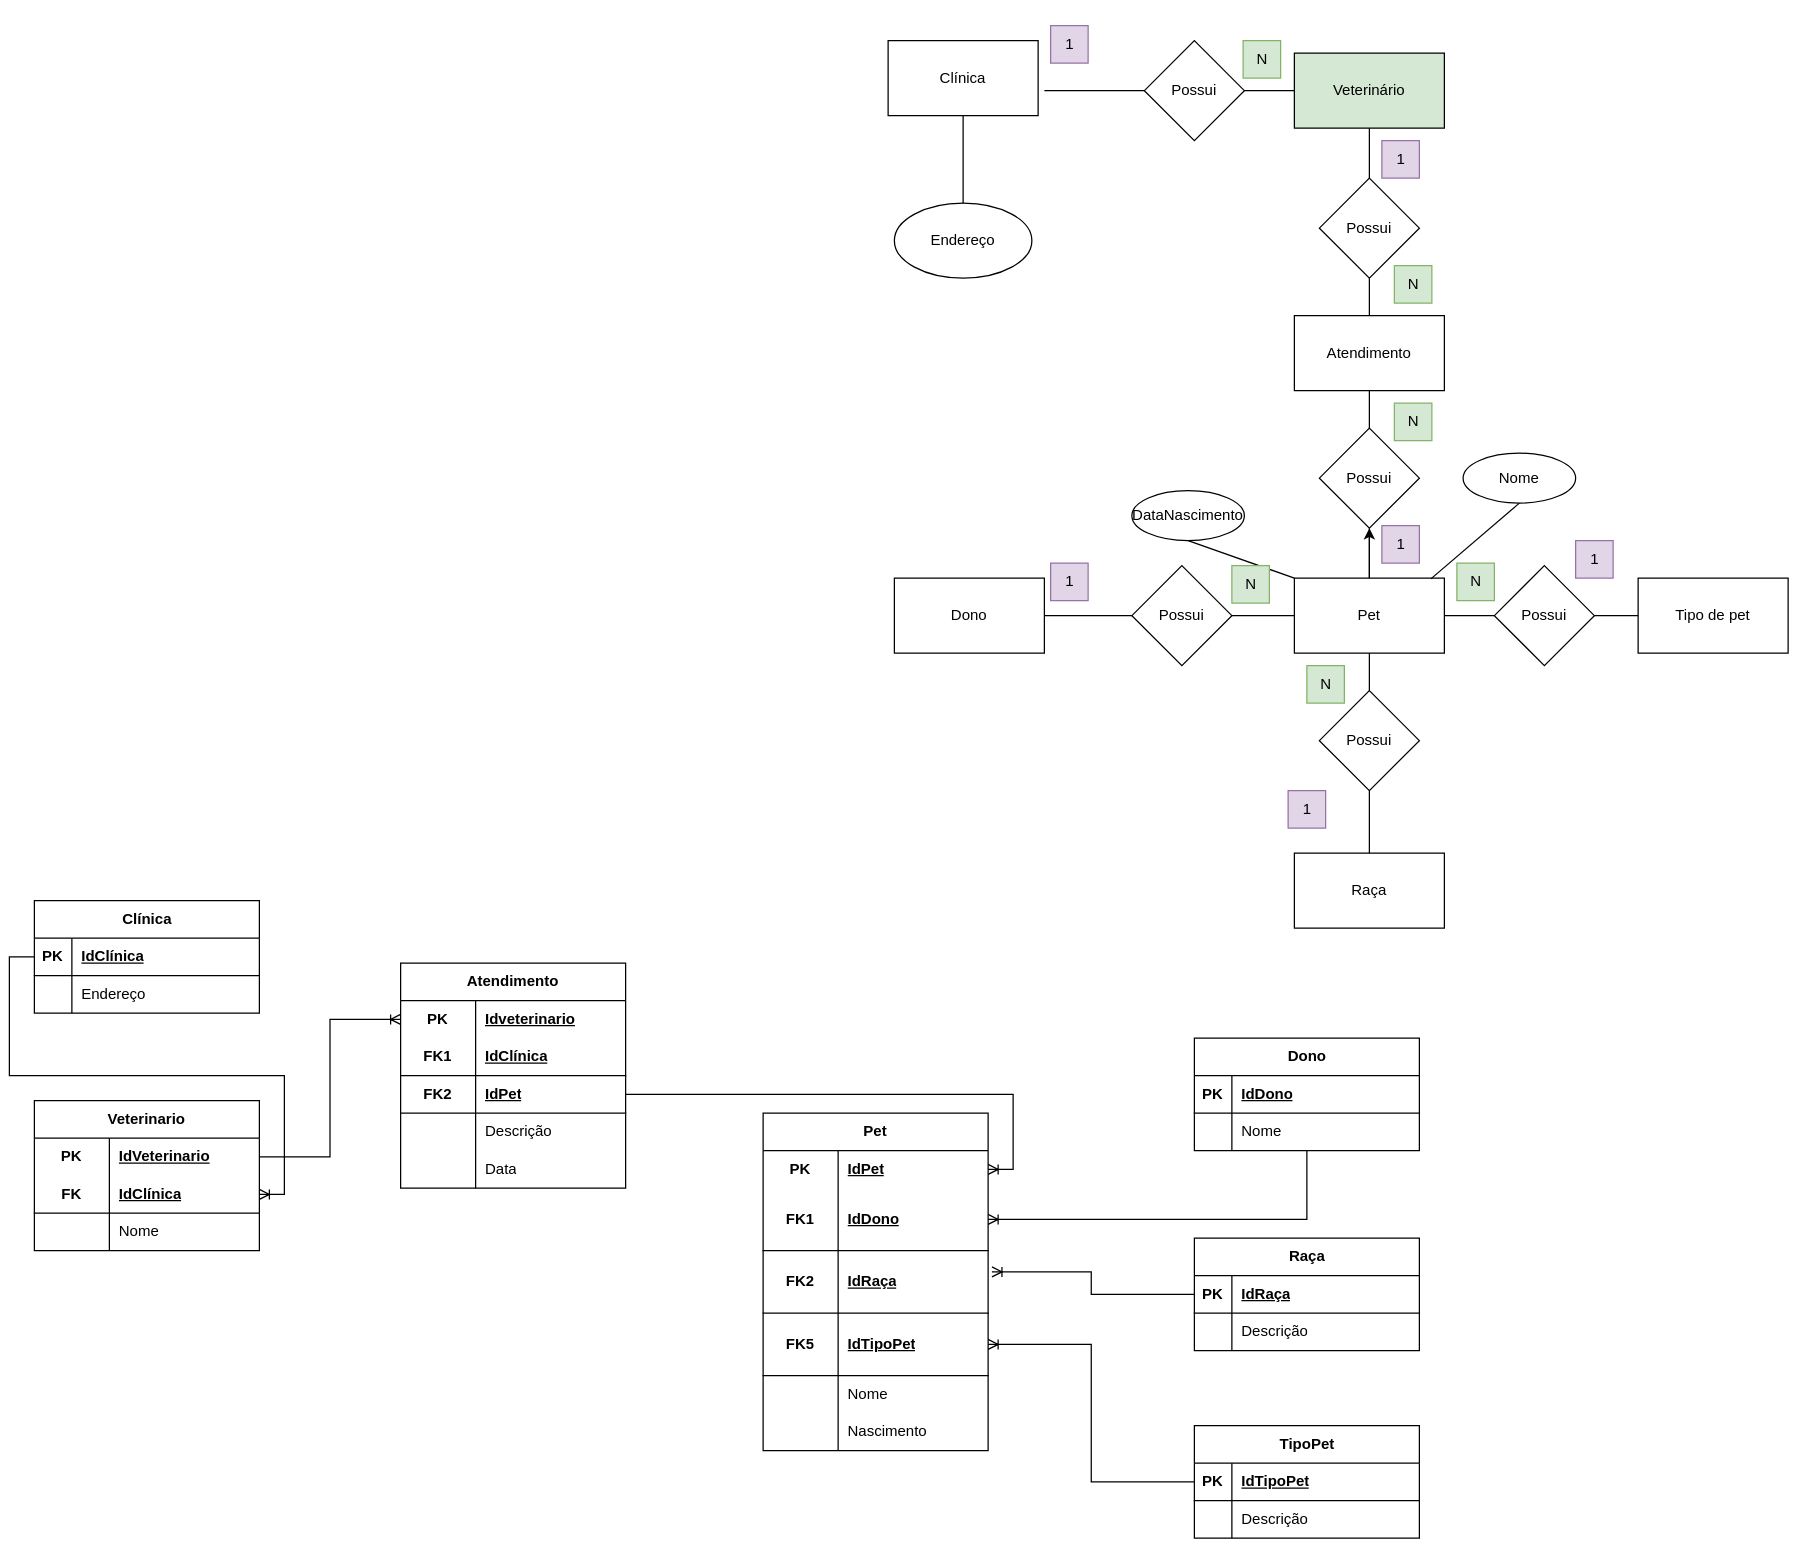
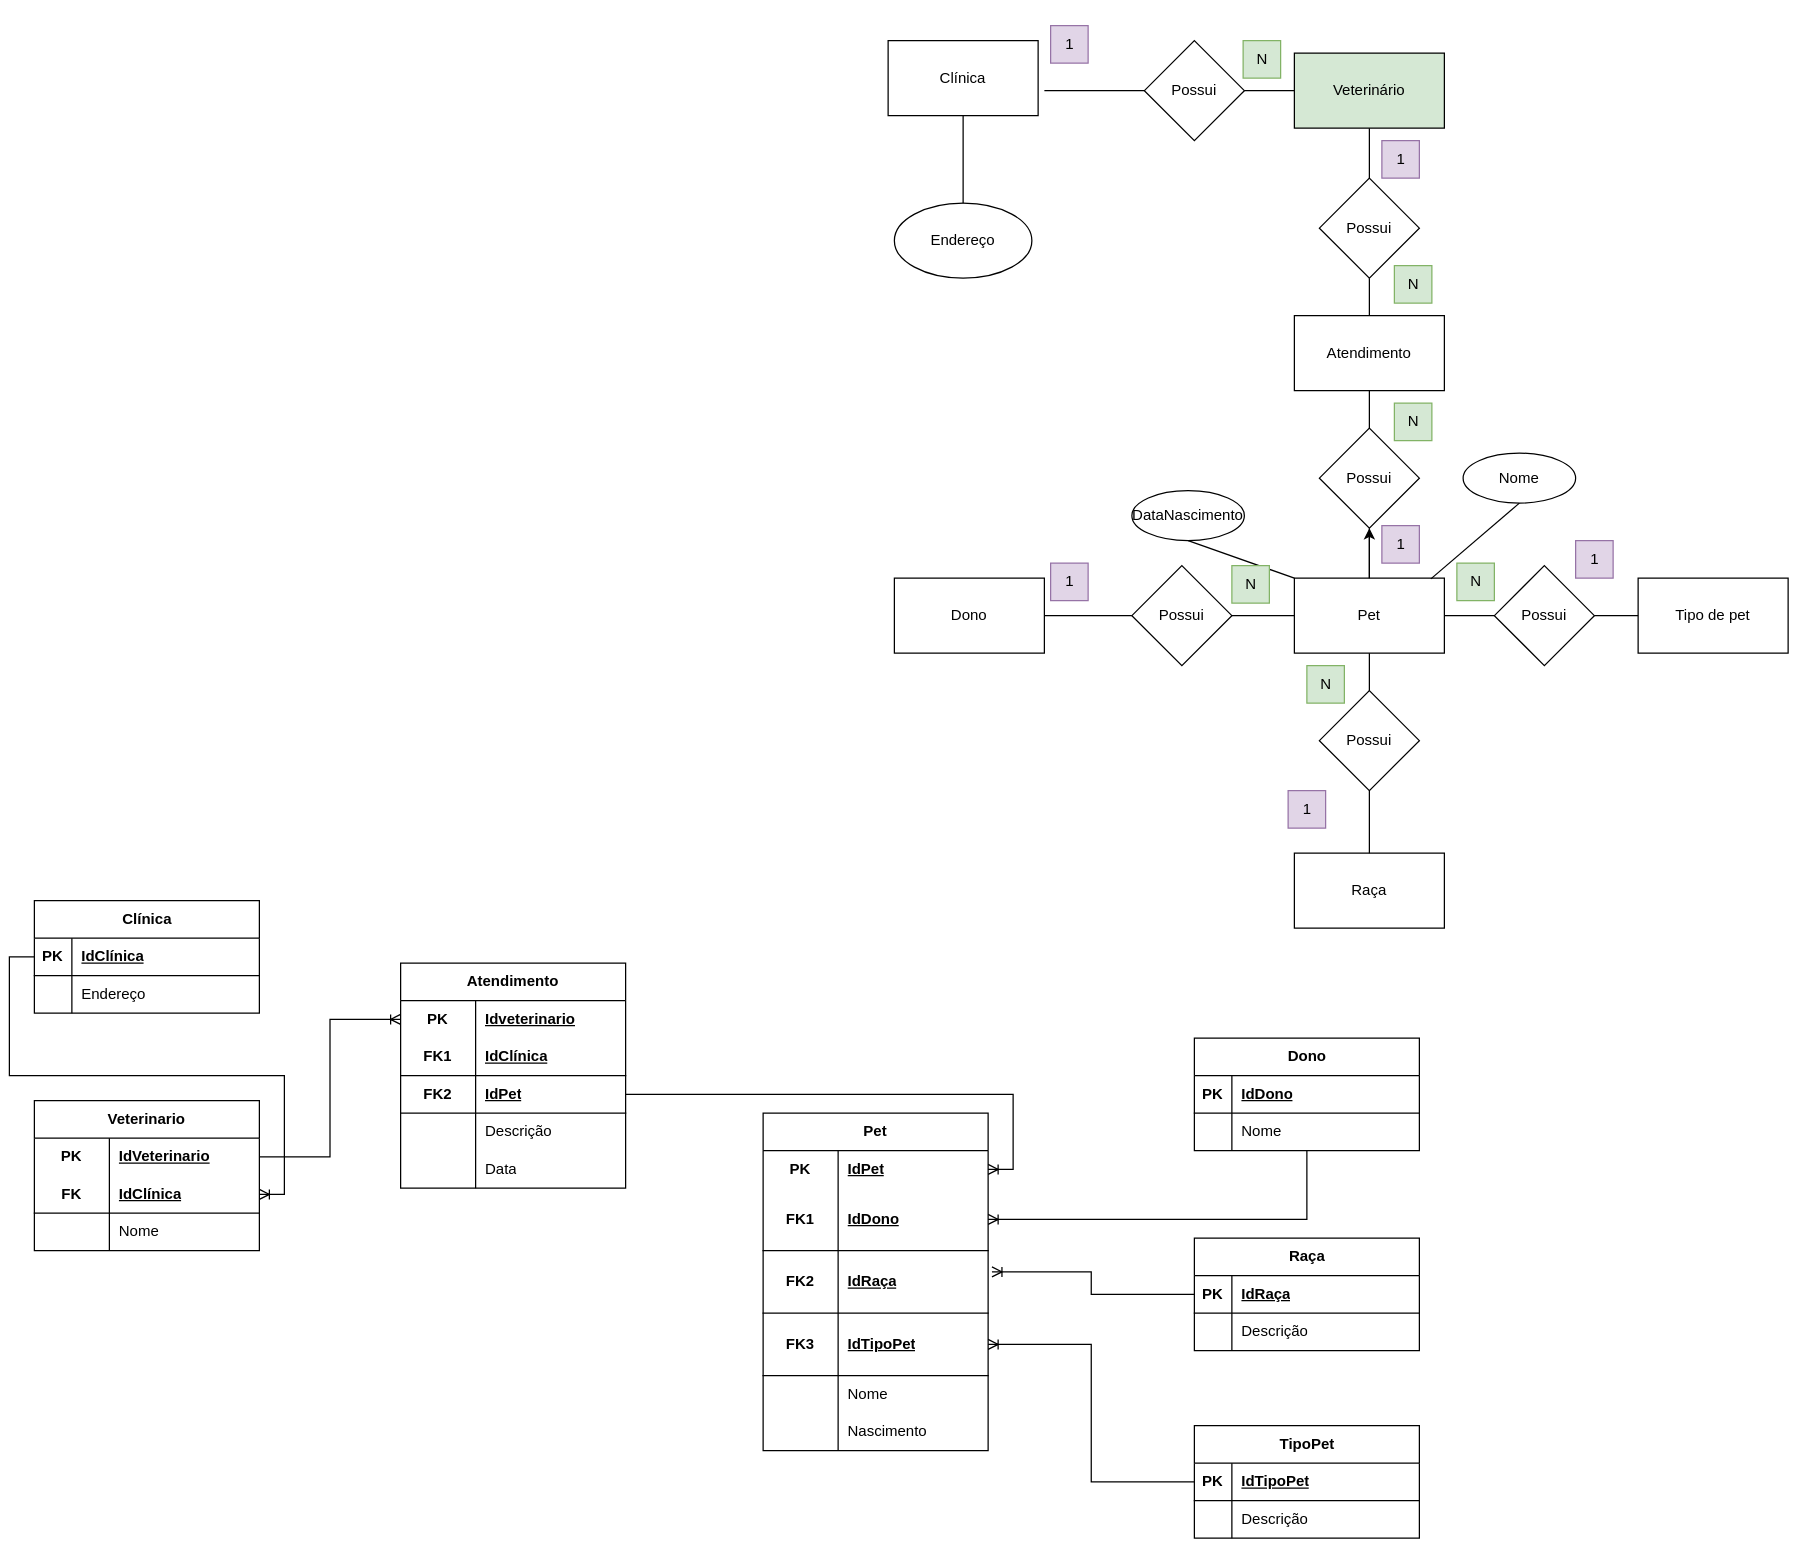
node "FK5": label "FK5" -> "FK3"
